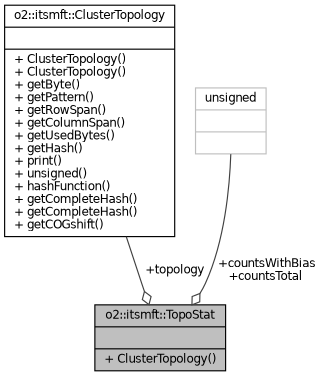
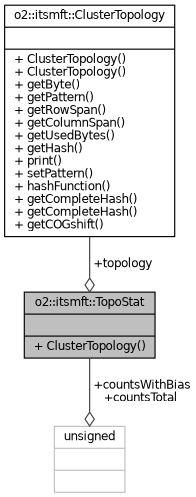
node "o2::itsmft::ClusterTopology": text "+ unsigned()" -> "+ setPattern()"
edge "unsigned" -> "o2::itsmft::TopoStat": reversed
